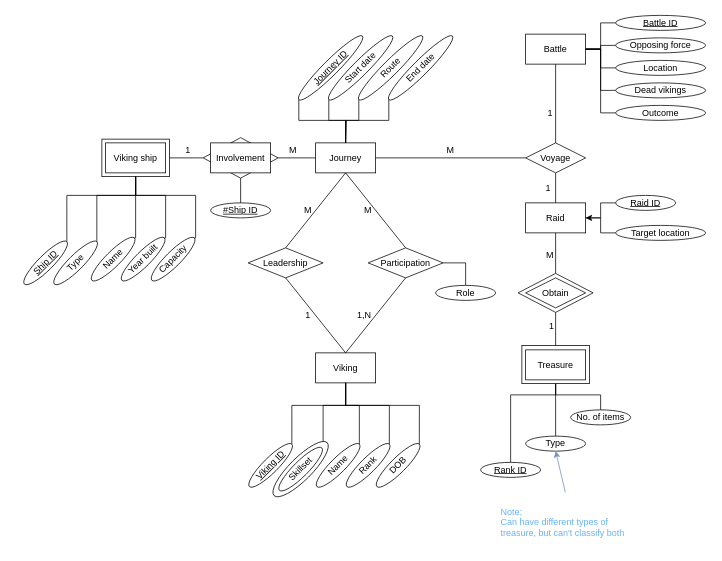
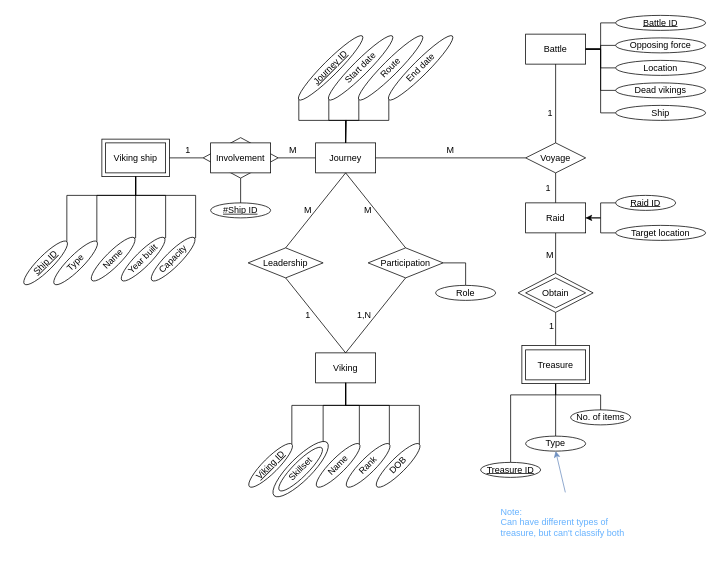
node "Outcome": label "Outcome" -> "Ship"
node "Rank ID": label "Rank ID" -> "Treasure ID"
